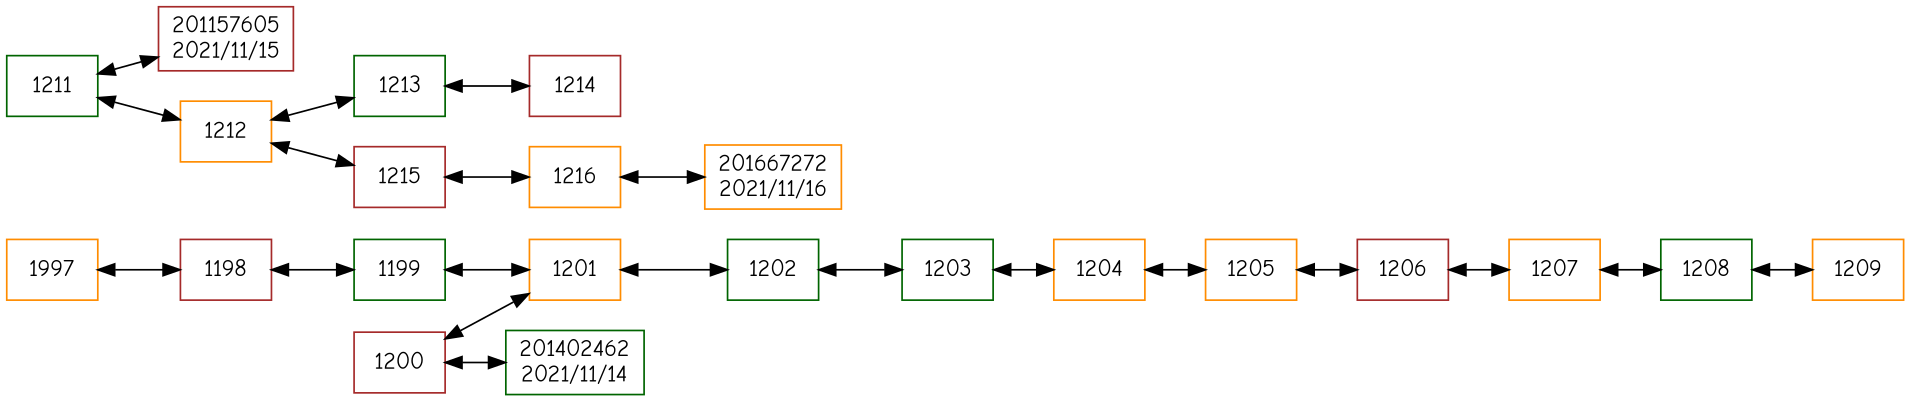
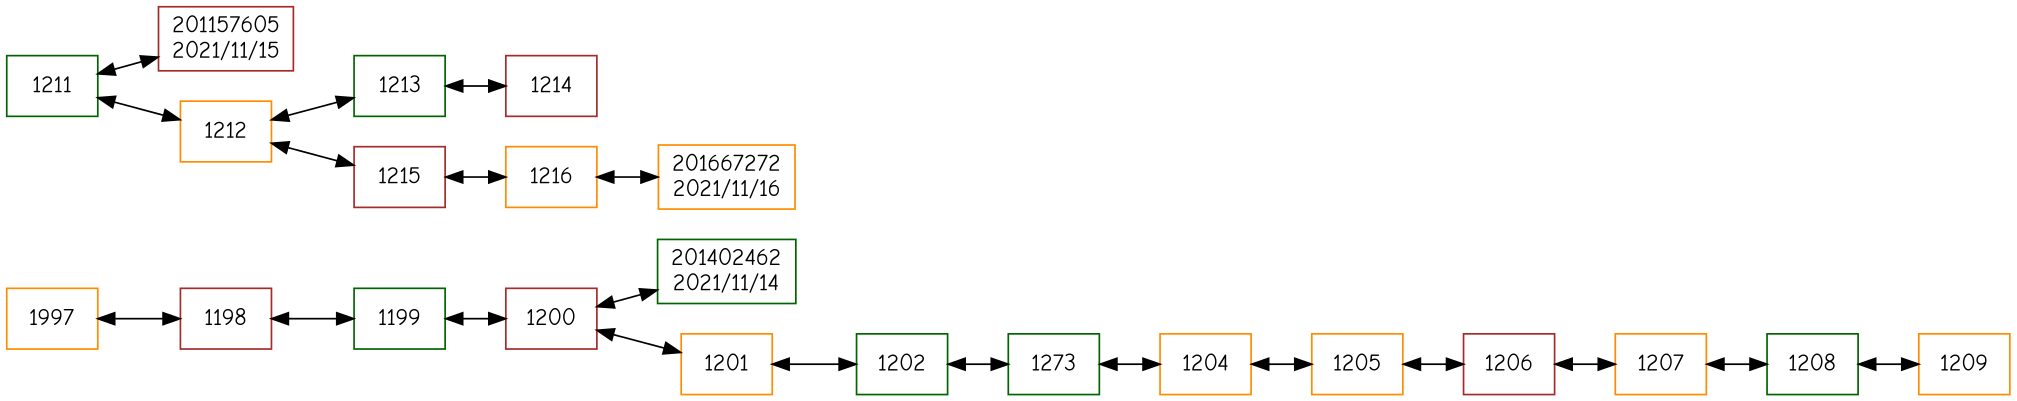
edge "1199" -- "1201": now "1199" -- "1200"
node "1203": label "1203" -> "1273"
